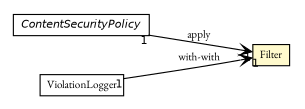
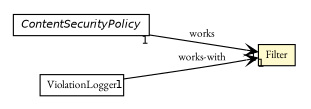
edge "ContentSecurityPolicy" -> "Filter": label "apply" -> "works"
edge "ViolationLogger" -> "Filter": label "with-with" -> "works-with"
